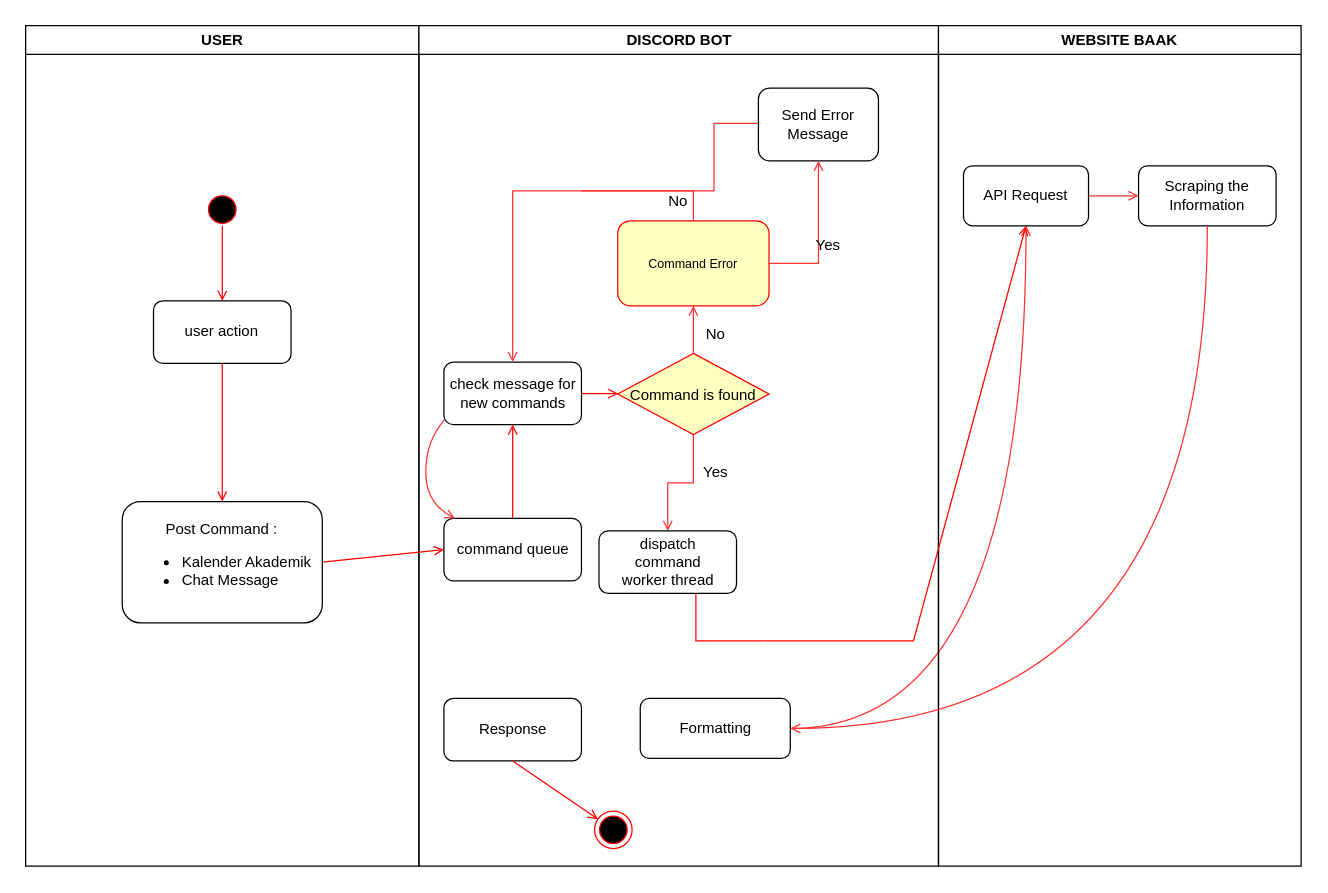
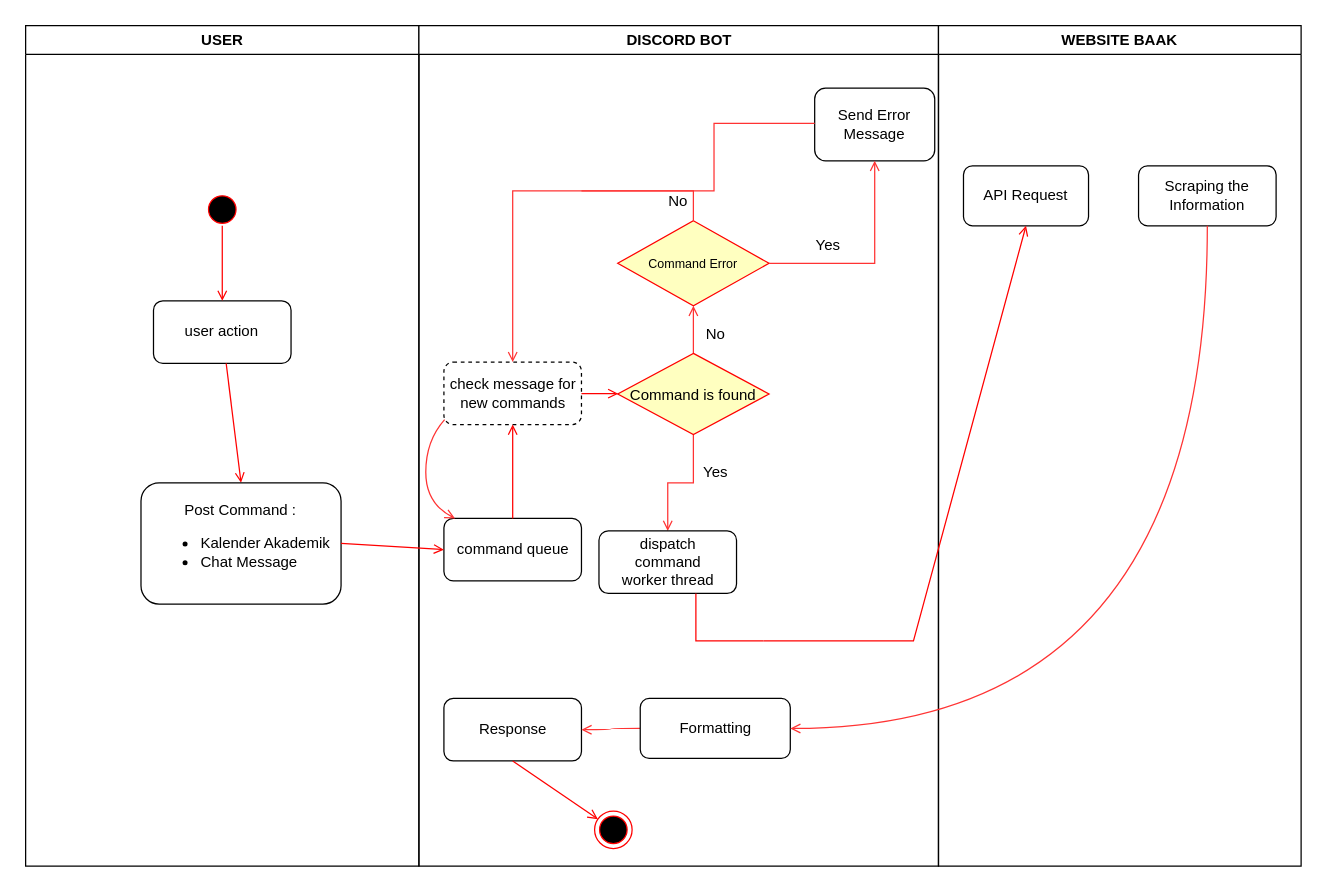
node "Send Error Message": moved (818, 124) -> (874, 124)
edge "API Request" -> "Scraping the Information": removed
node "Command Error": shape rounded rectangle -> diamond
node "check message for new commands": style solid -> dashed
edge "Formatting" -> "API Request": now "Formatting" -> "Response"
node "Post Command : Kalender Akademik Chat Message": moved (222, 562) -> (241, 543)
